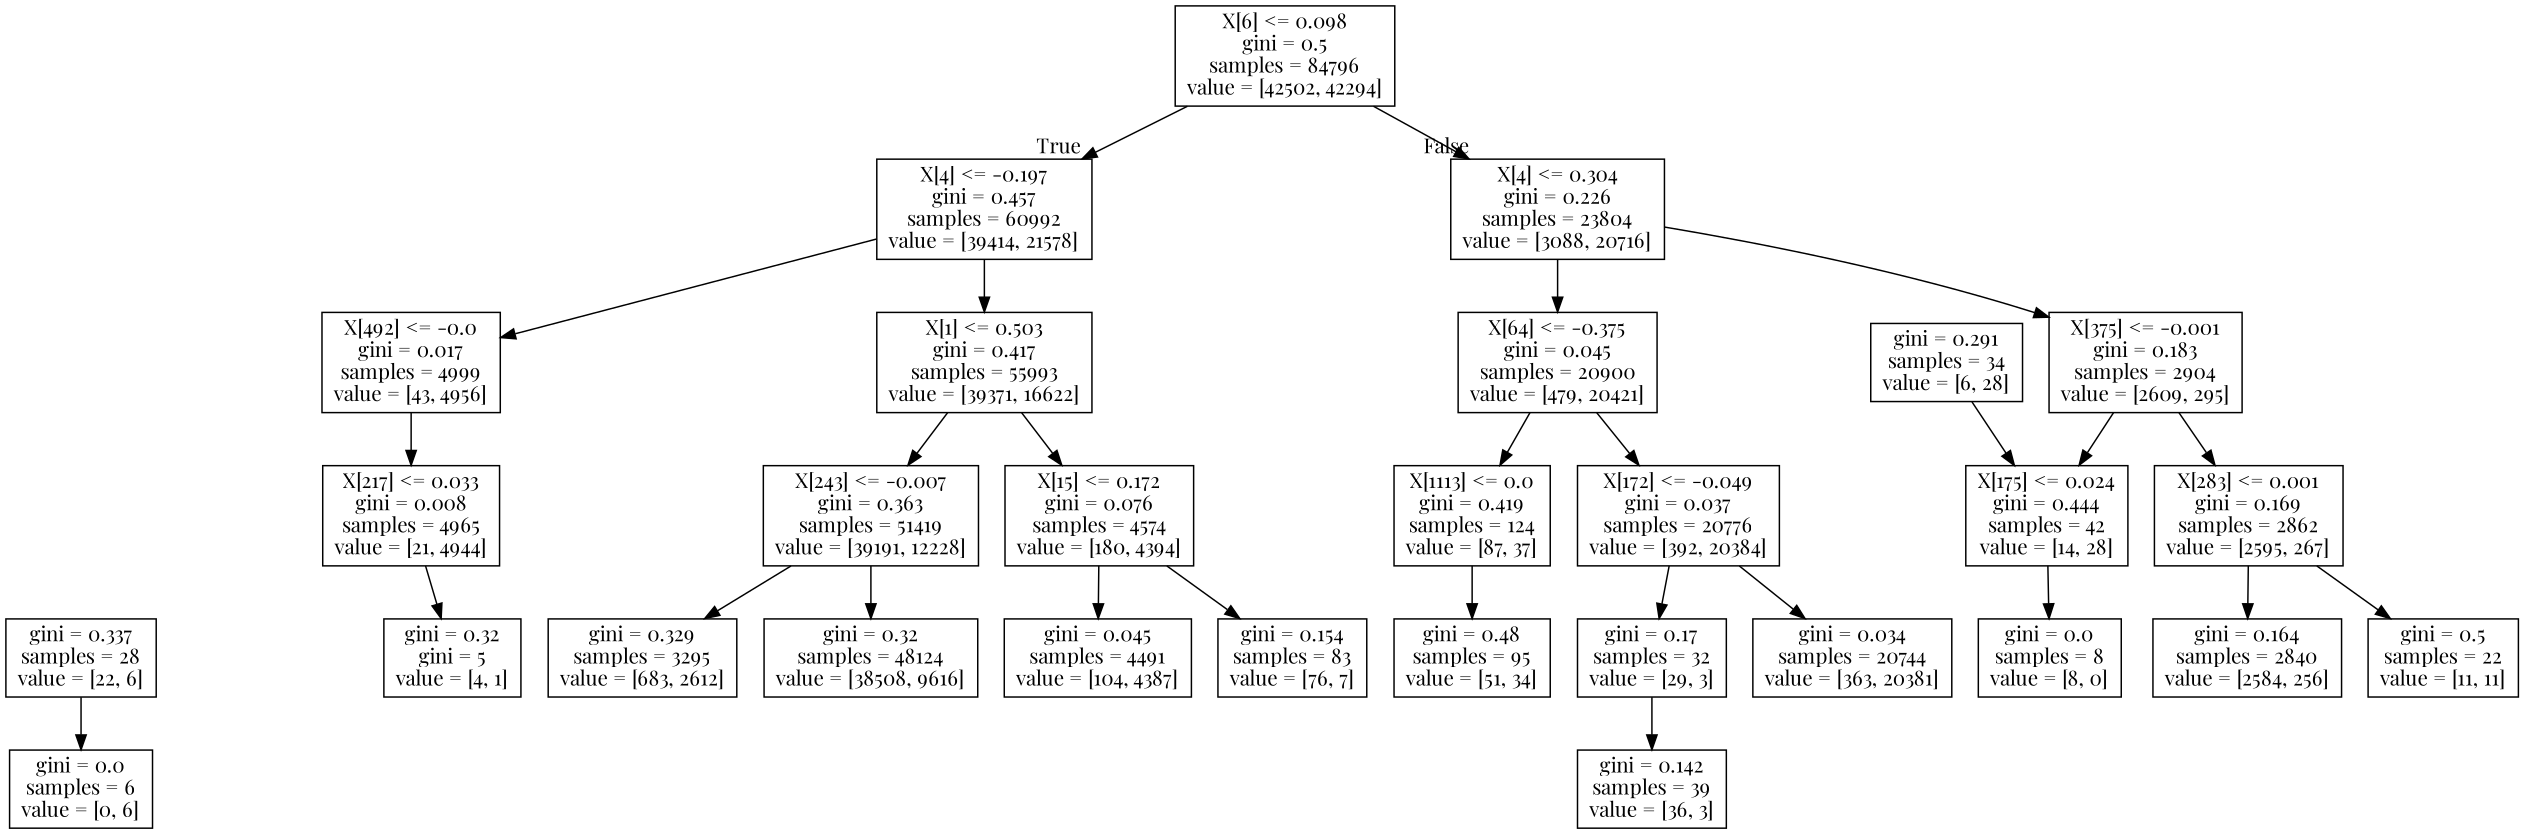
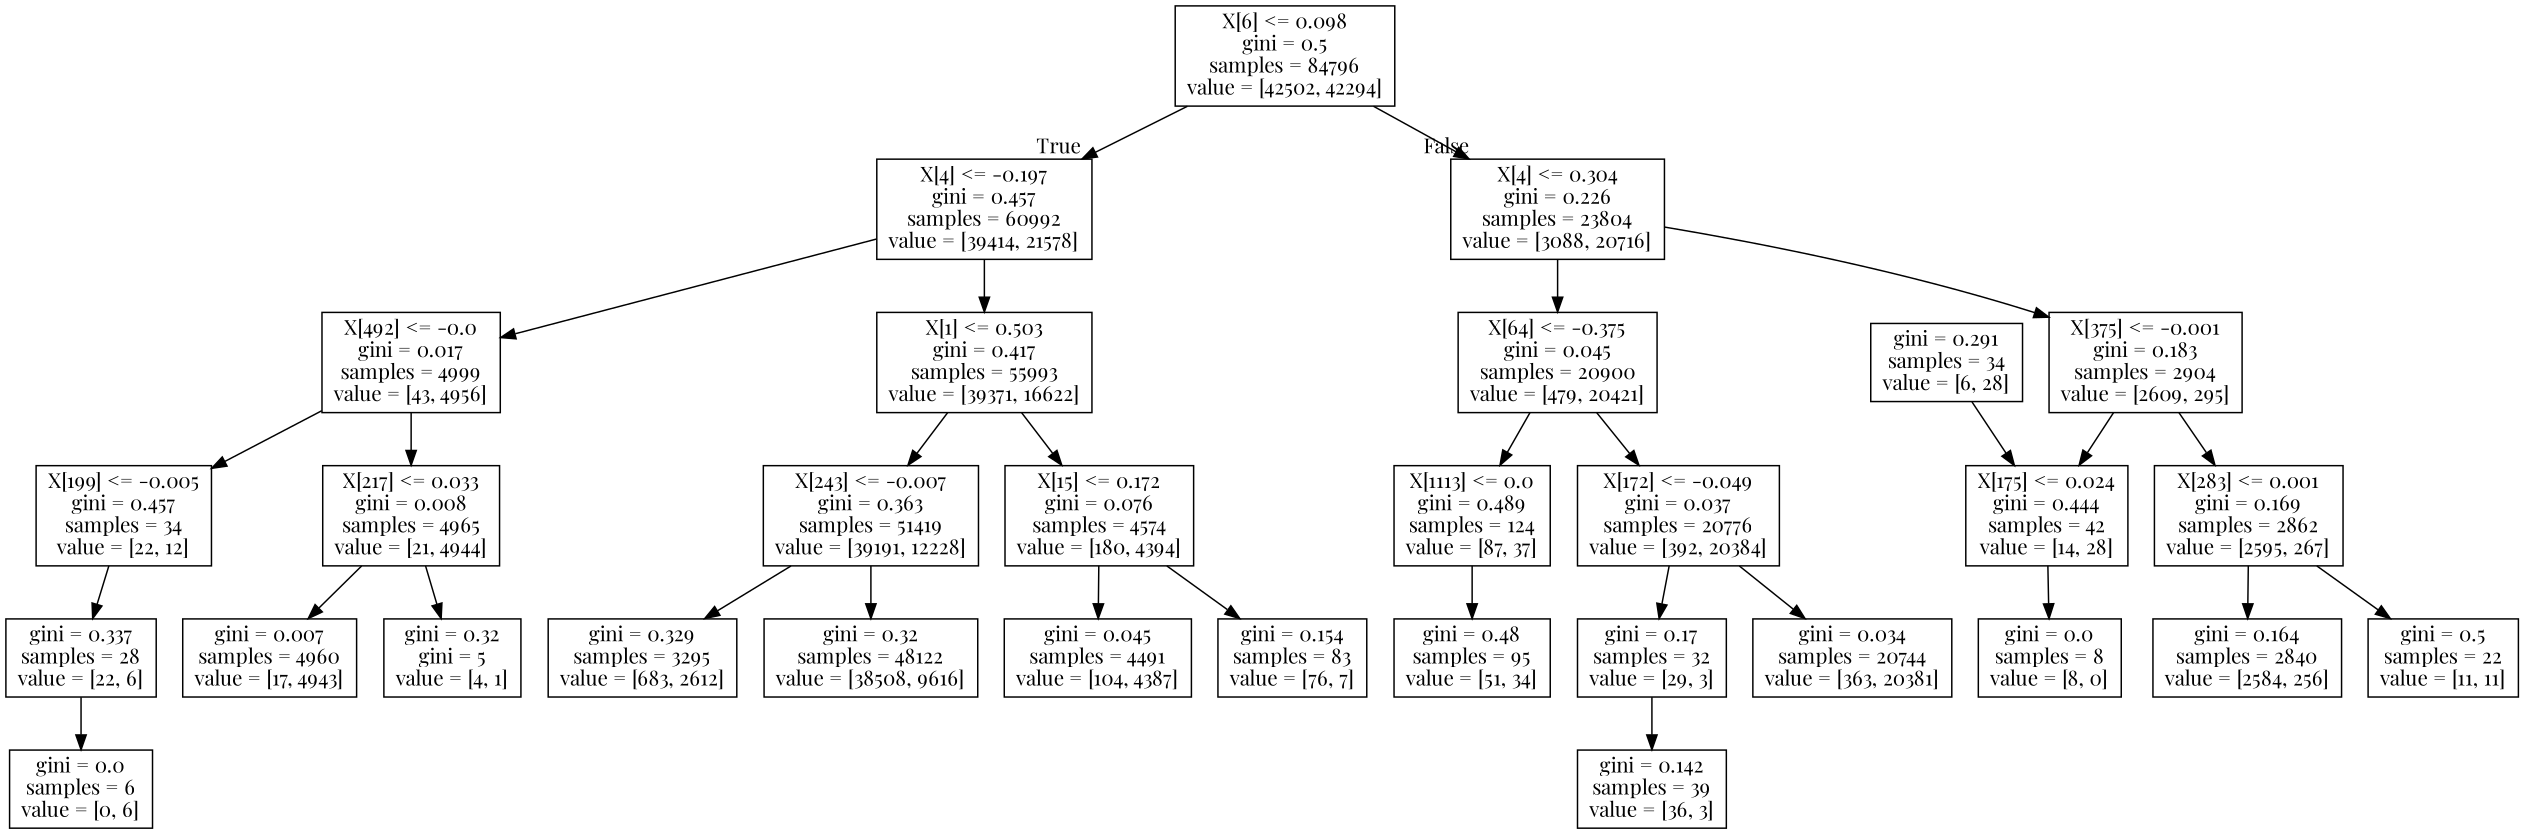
node "X[199] <= -0.005 gini = 0.457 samples = 34 value = [22, 12]": added
node "X[1113] <= 0.0 gini = 0.419 samples = 124 value = [87, 37]": label "X[1113] <= 0.0 gini = 0.419 samples = 124 value = [87, 37]" -> "X[1113] <= 0.0 gini = 0.489 samples = 124 value = [87, 37]"
node "gini = 0.007 samples = 4960 value = [17, 4943]": added
node "gini = 0.32 samples = 48124 value = [38508, 9616]": label "gini = 0.32 samples = 48124 value = [38508, 9616]" -> "gini = 0.32 samples = 48122 value = [38508, 9616]"
